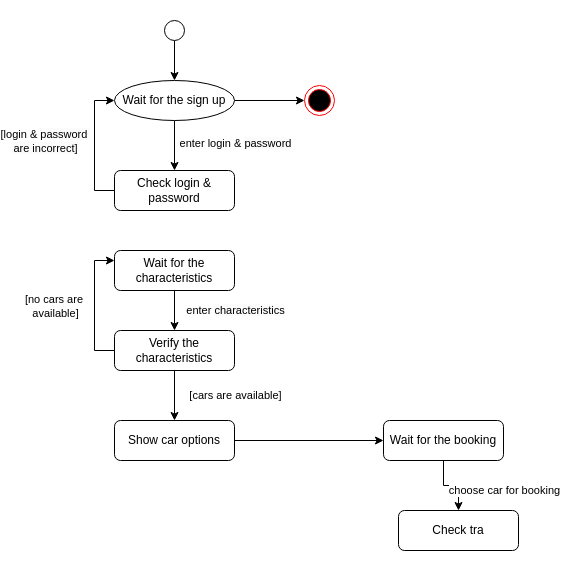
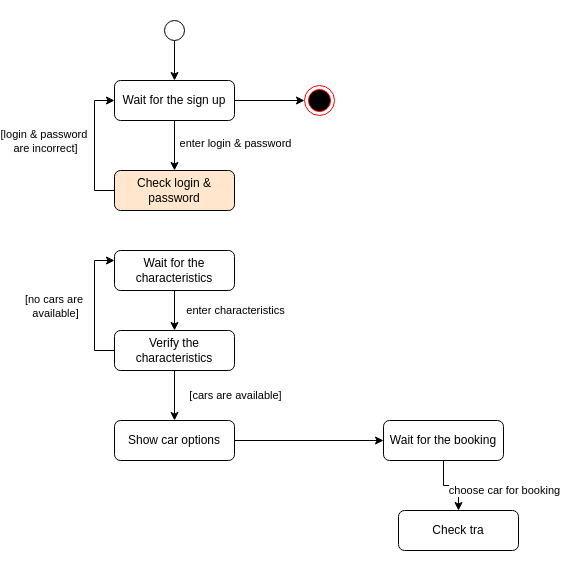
node "Wait for the sign up": shape ellipse -> rounded rectangle
node "Check login & password": fillcolor #ffffff -> #ffe6cc
